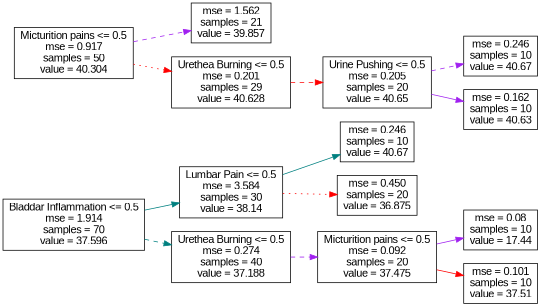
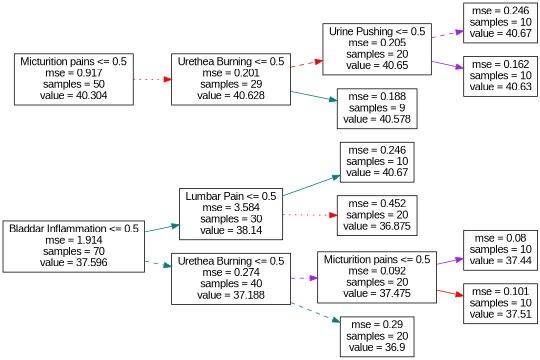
node "mse = 1.562 samples = 21 value = 39.857": removed
node "mse = 0.188 samples = 9 value = 40.578": added
node "mse = 0.450 samples = 20 value = 36.875": label "mse = 0.450 samples = 20 value = 36.875" -> "mse = 0.452 samples = 20 value = 36.875"
node "mse = 0.08 samples = 10 value = 17.44": label "mse = 0.08 samples = 10 value = 17.44" -> "mse = 0.08 samples = 10 value = 37.44"
node "mse = 0.29 samples = 20 value = 36.9": added
